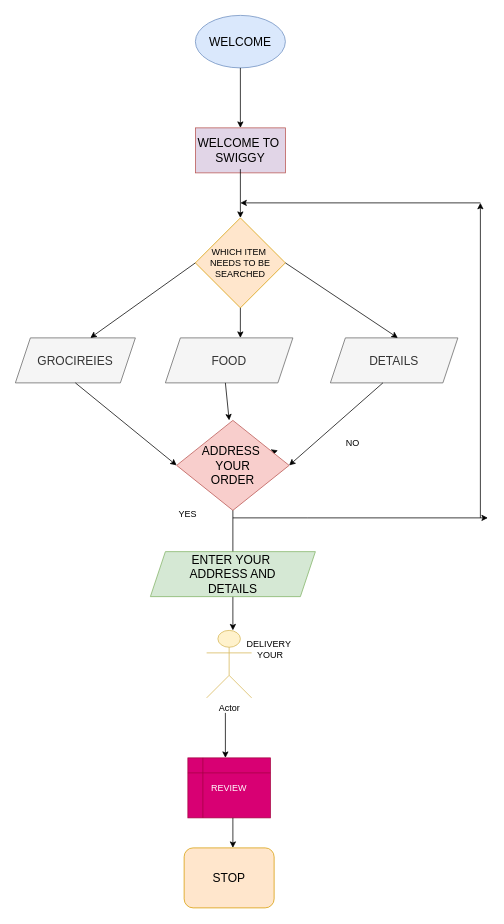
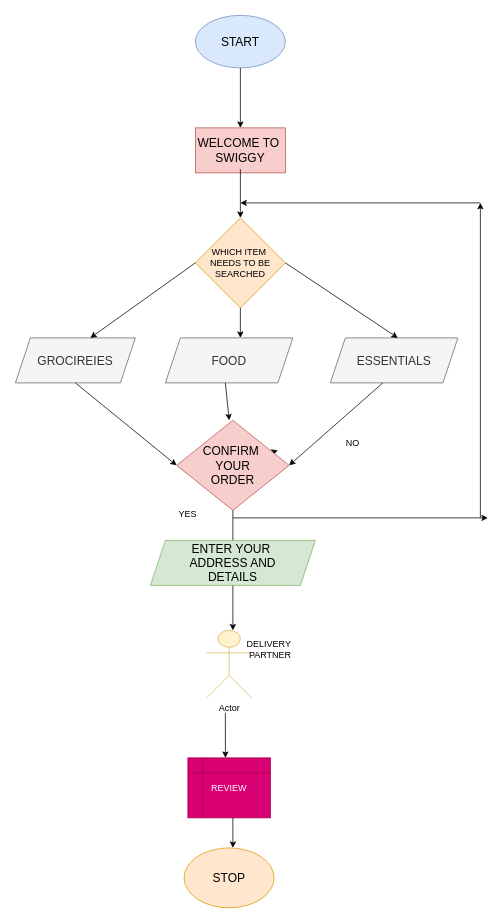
node "WELCOME": label "WELCOME" -> "START"
node "WELCOME TO SWIGGY": fillcolor #e1d5e7 -> #f8cecc
node "DETAILS": label "DETAILS" -> "ESSENTIALS"
node "ADDRESS YOUR ORDER": label "ADDRESS YOUR ORDER" -> "CONFIRM YOUR ORDER"
node "ENTER YOUR ADDRESS AND DETAILS": moved (233, 574) -> (233, 563)
node "DELIVERY YOUR": label "DELIVERY YOUR" -> "DELIVERY PARTNER"
node "STOP": shape rounded rectangle -> ellipse
